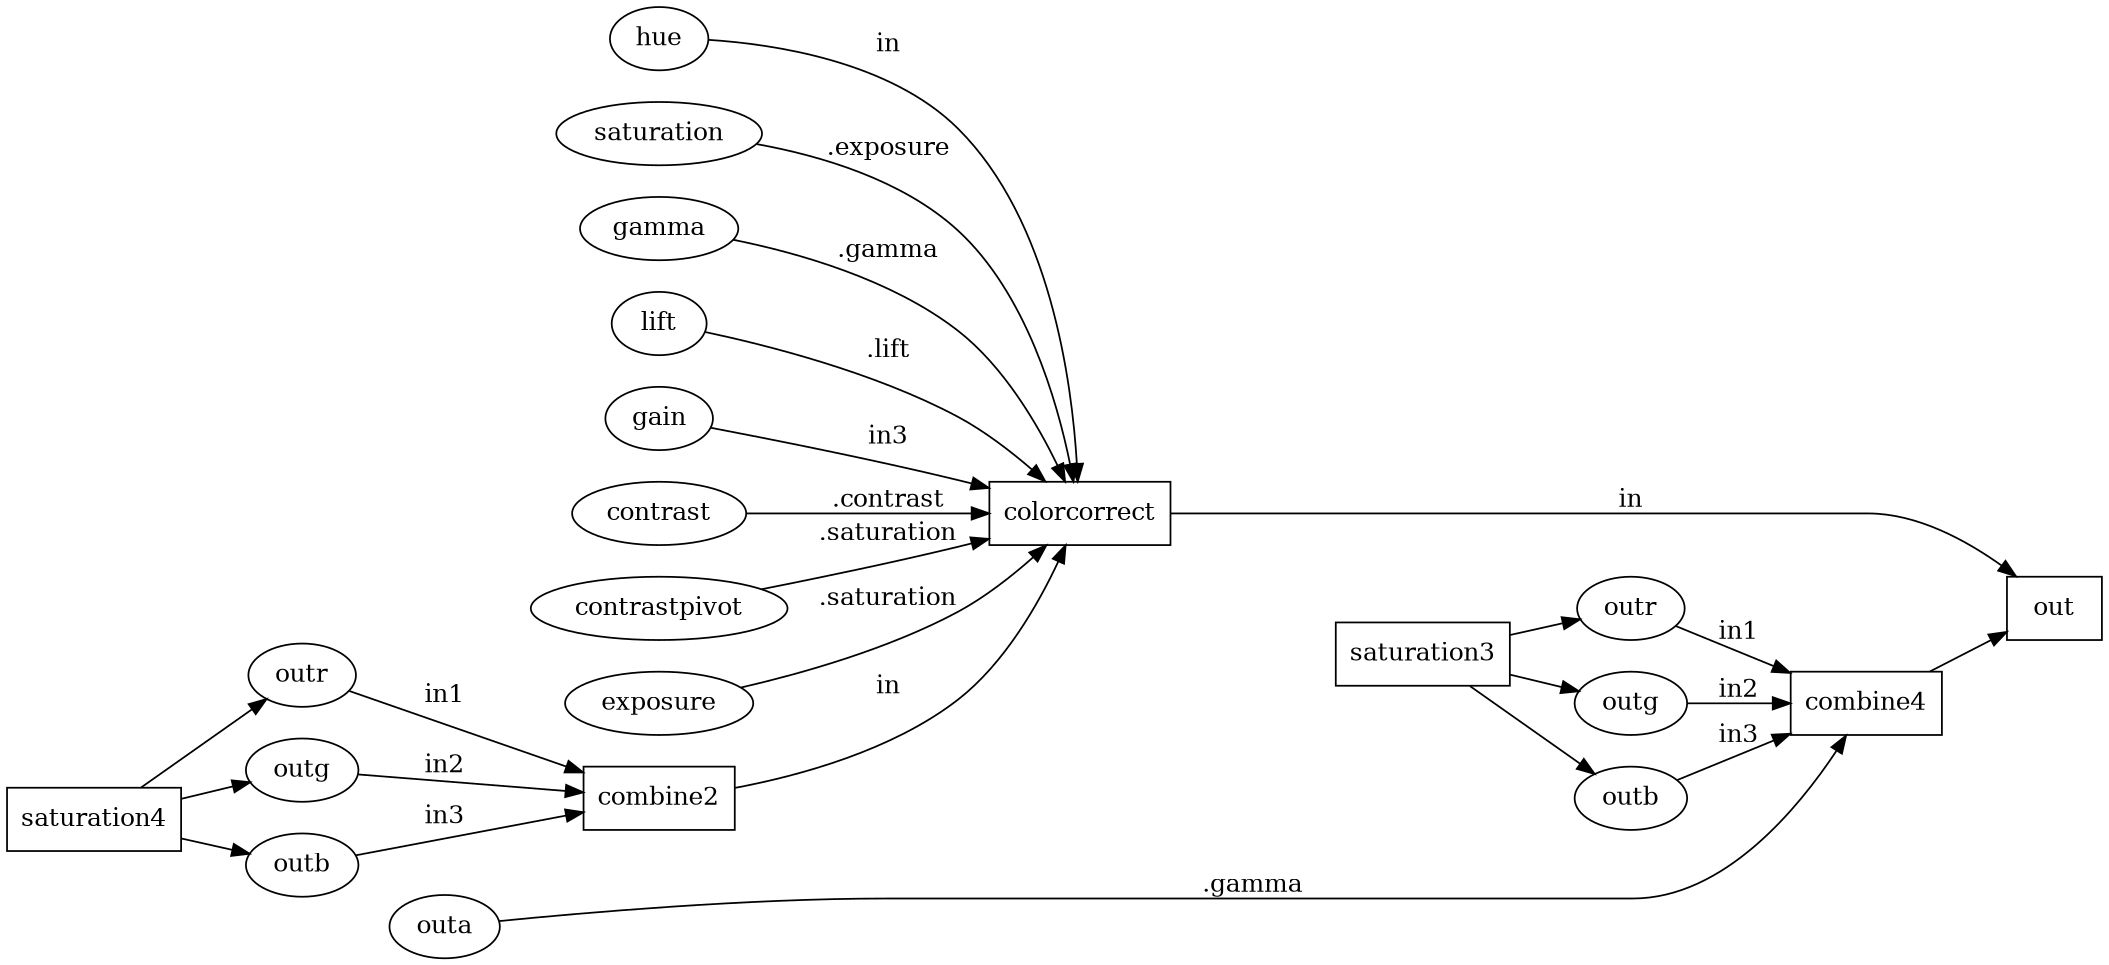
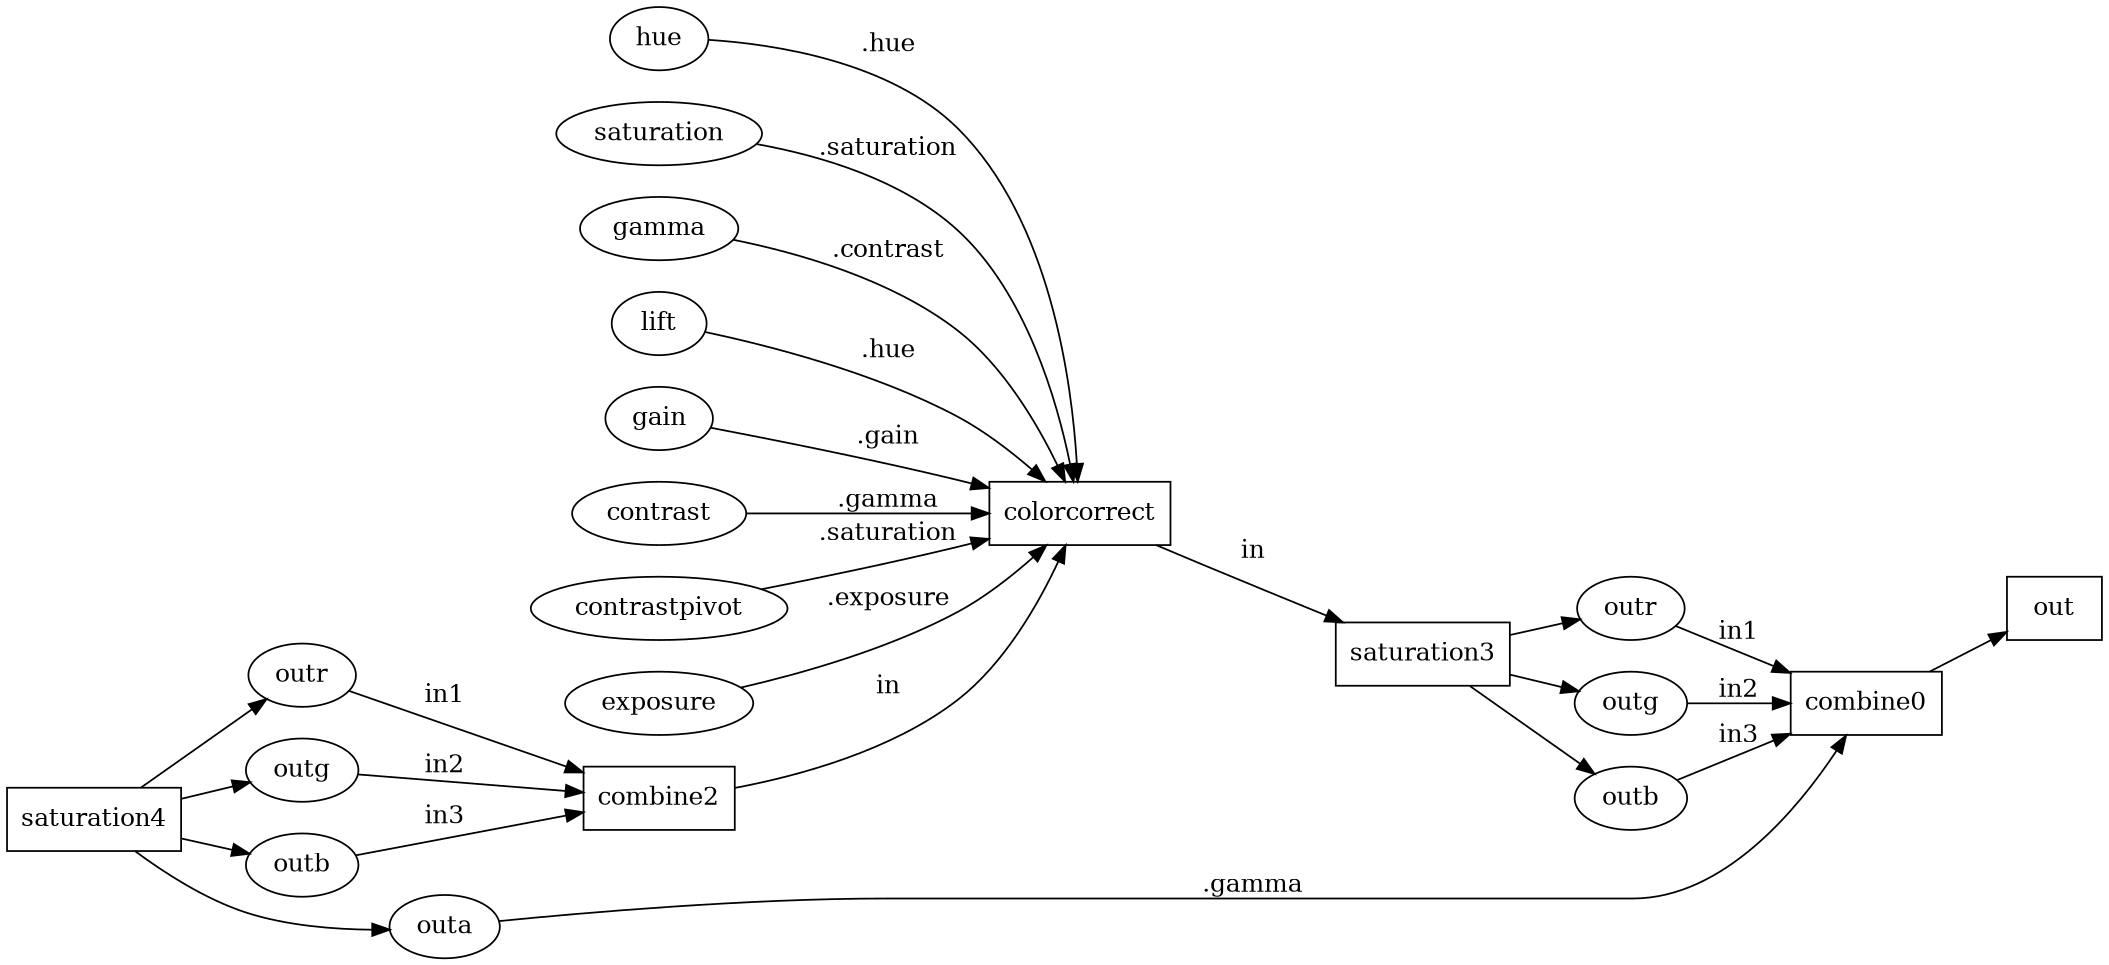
edge "hue" -> "colorcorrect": label "in" -> ".hue"
edge "saturation" -> "colorcorrect": label ".exposure" -> ".saturation"
edge "gamma" -> "colorcorrect": label ".gamma" -> ".contrast"
edge "lift" -> "colorcorrect": label ".lift" -> ".hue"
edge "gain" -> "colorcorrect": label "in3" -> ".gain"
edge "contrast" -> "colorcorrect": label ".contrast" -> ".gamma"
edge "colorcorrect" -> "out": now "colorcorrect" -> "saturation3"
edge "exposure" -> "colorcorrect": label ".saturation" -> ".exposure"
node "combine4": label "combine4" -> "combine0"
edge "saturation4" -> "outa": added
